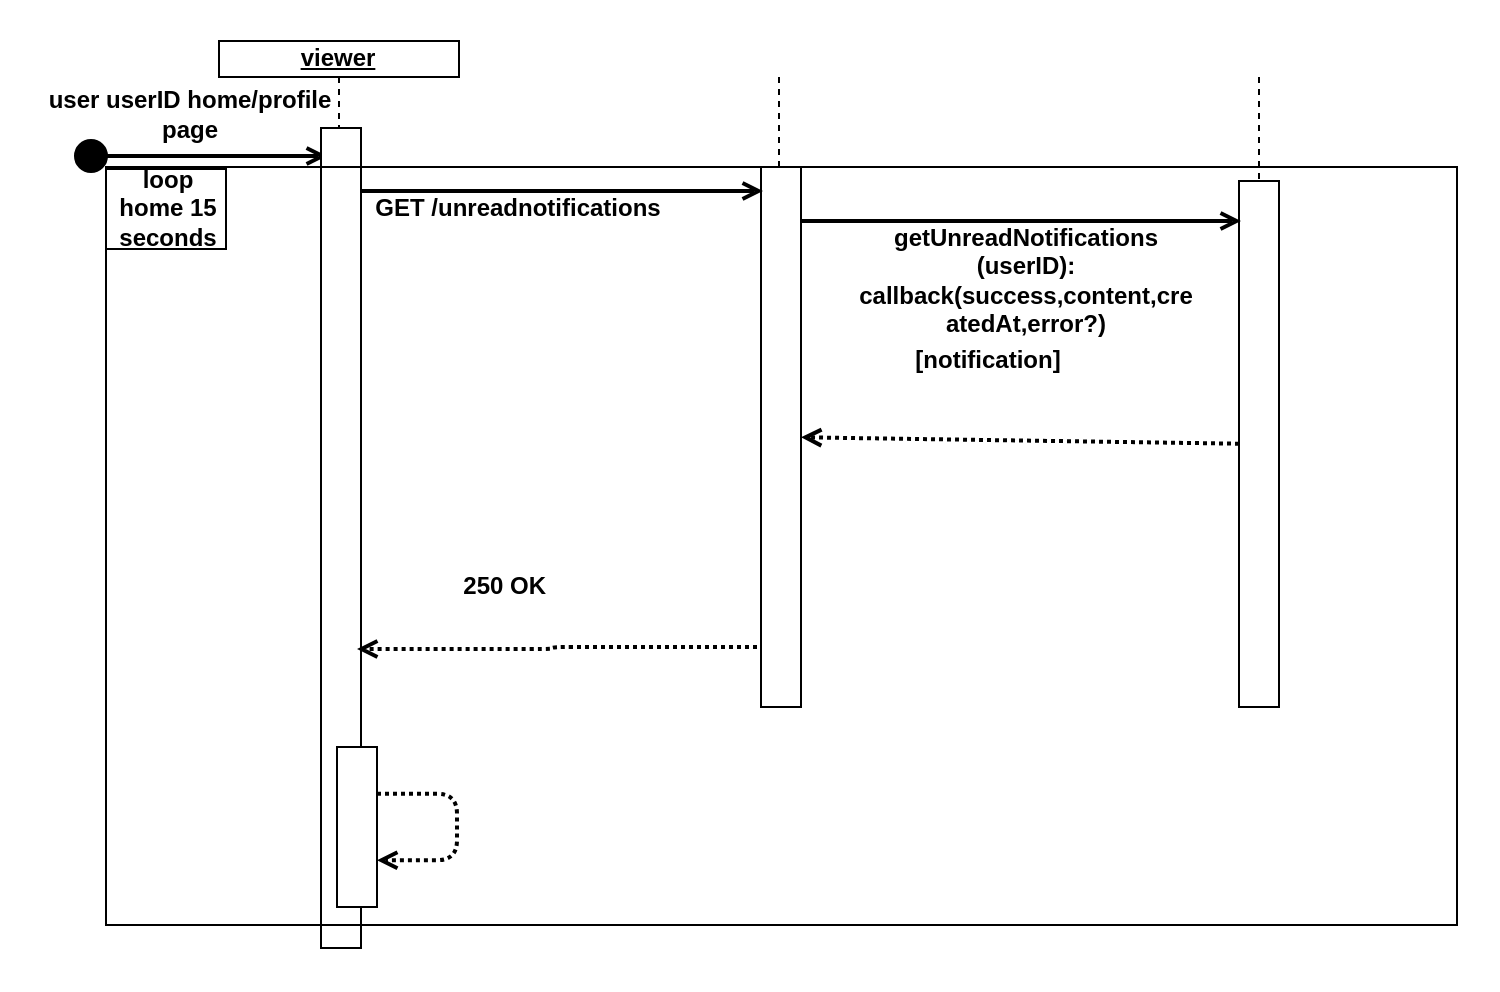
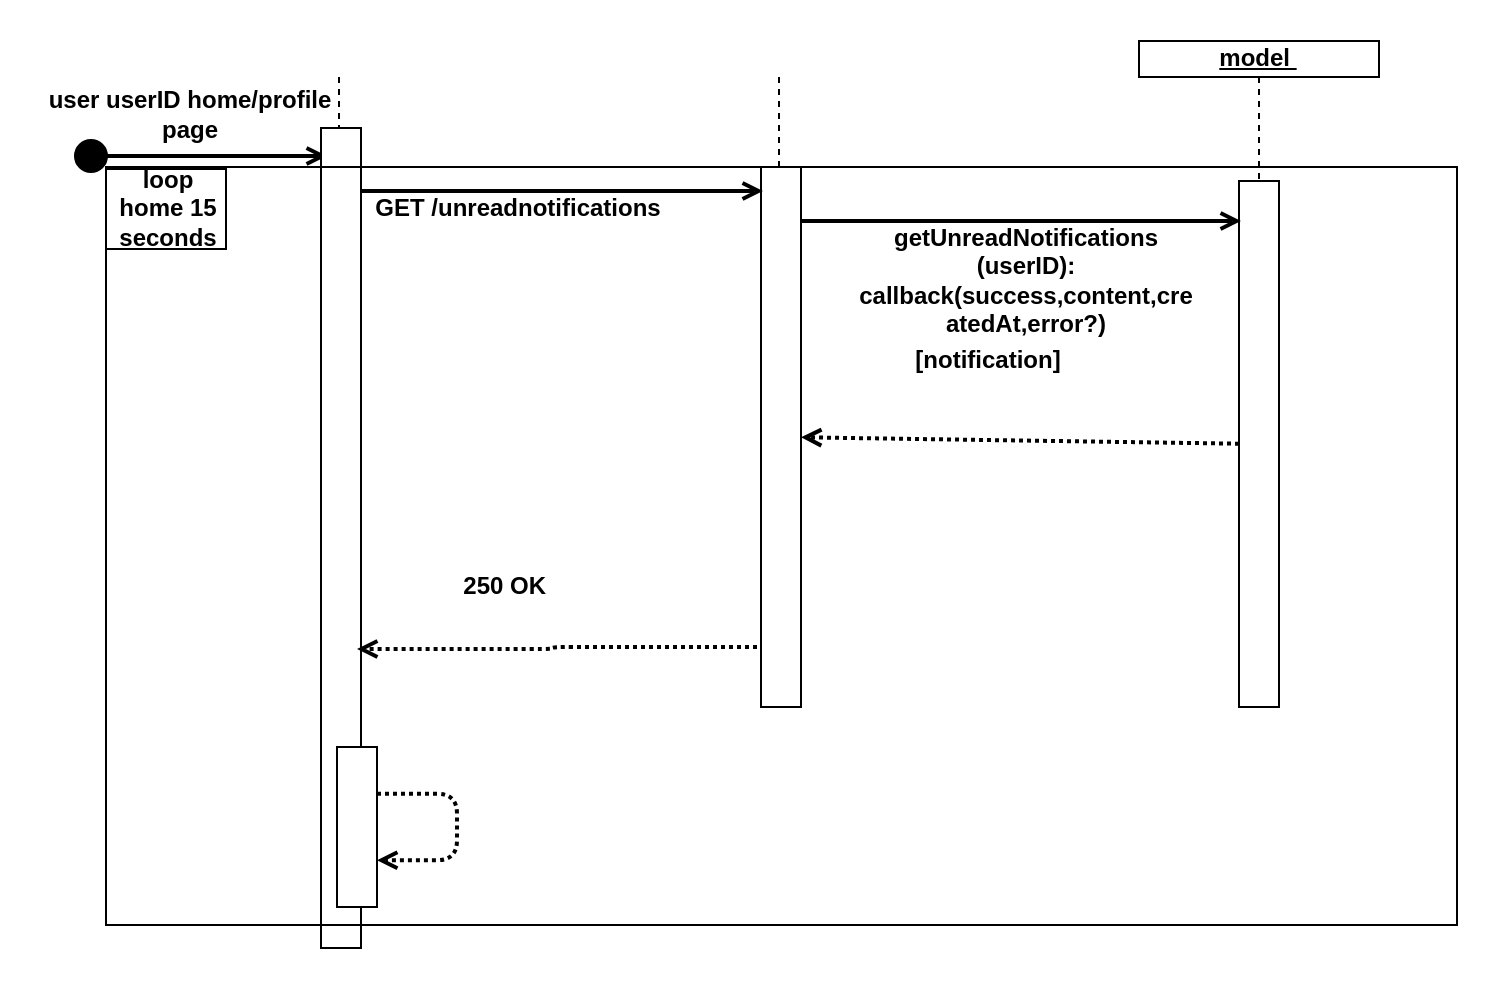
node "viewer": removed
node "model": added
